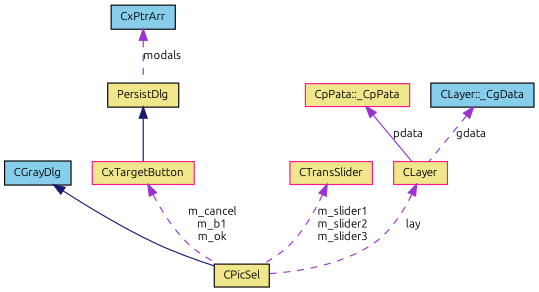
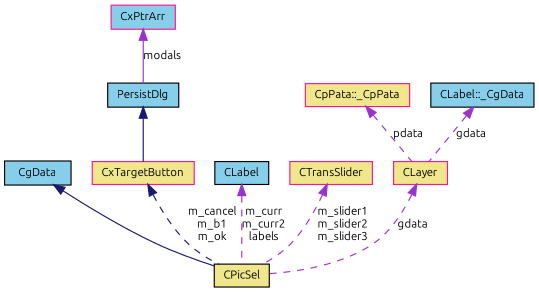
node "CxPtrArr": color black -> deeppink
edge "PersistDlg" -> "CxPtrArr": style dashed -> solid
node "PersistDlg": fillcolor khaki -> skyblue
node "CLayer::_CgData": label "CLayer::_CgData" -> "CLabel::_CgData"
edge "CLayer" -> "CpPata::_CpPata": style solid -> dashed
node "CGrayDlg": label "CGrayDlg" -> "CgData"
node "CLabel": added
edge "CPicSel" -> "CLayer": label "lay" -> "gdata"
edge "CPicSel" -> "CxTargetButton": color darkorchid3 -> midnightblue
